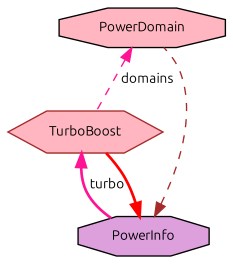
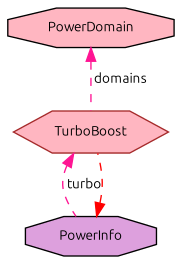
edge "PowerDomain" -> "PowerInfo": removed
edge "TurboBoost" -> "PowerInfo": style bold -> dashed
edge "PowerInfo" -> "TurboBoost": style bold -> dashed
